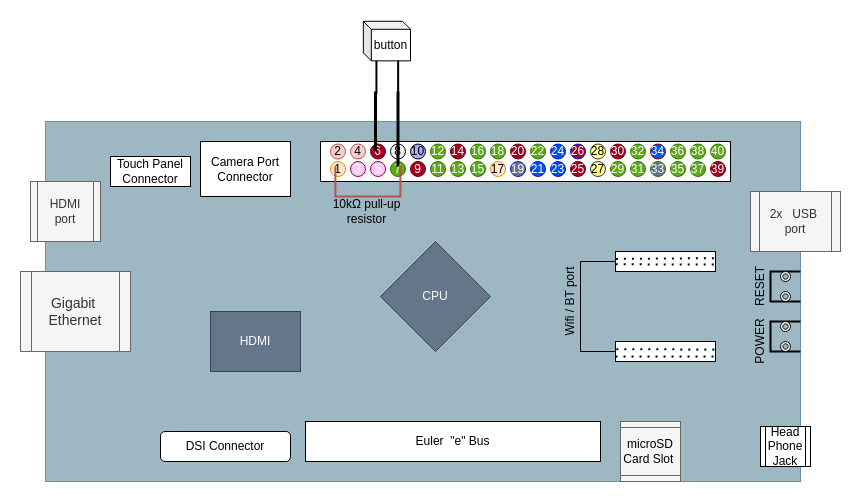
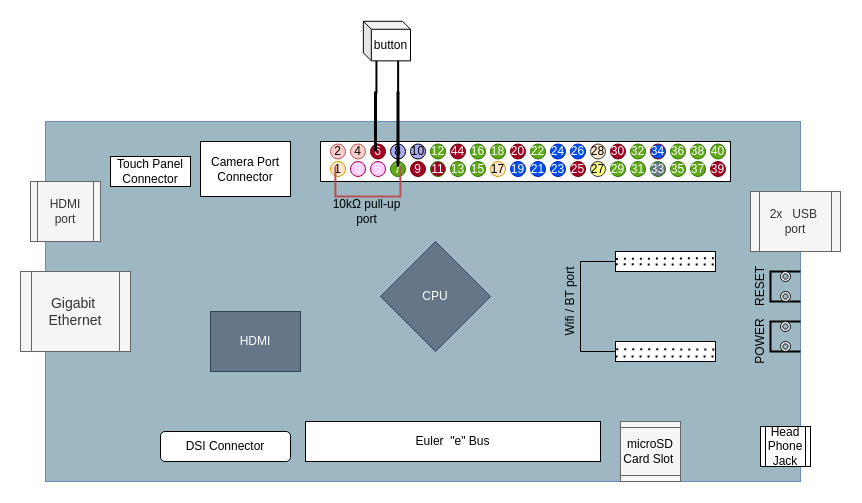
node "8": fillcolor #f5f5f5 -> #ababf7
node "14": label "14" -> "44"
node "26": fillcolor #a20025 -> #0050ef
node "28": fillcolor #ffff88 -> #ffe6cc
node "11": fillcolor #60a917 -> #a20025
node "19": fillcolor #647687 -> #0050ef
node "10kΩ pull-up resistor": label "10kΩ pull-up resistor" -> "10kΩ pull-up port"
